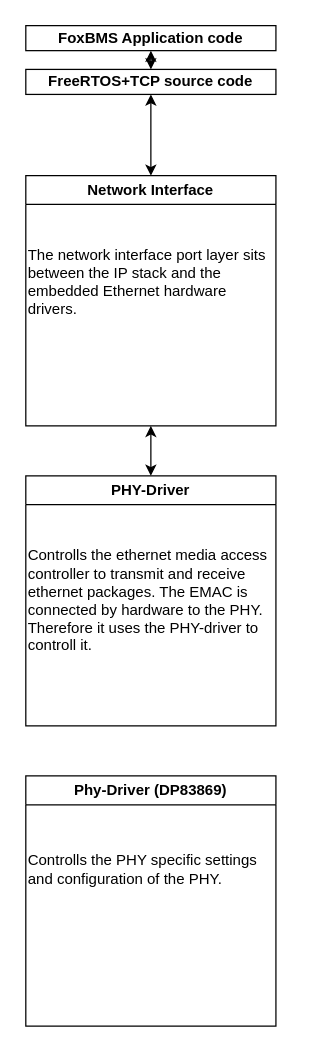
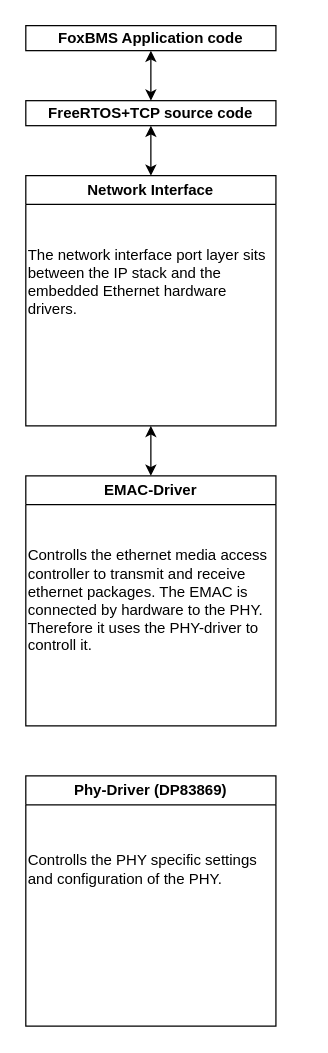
node "FreeRTOS+TCP source code": moved (151, 82) -> (151, 113)
node "PHY-Driver": label "PHY-Driver" -> "EMAC-Driver"
